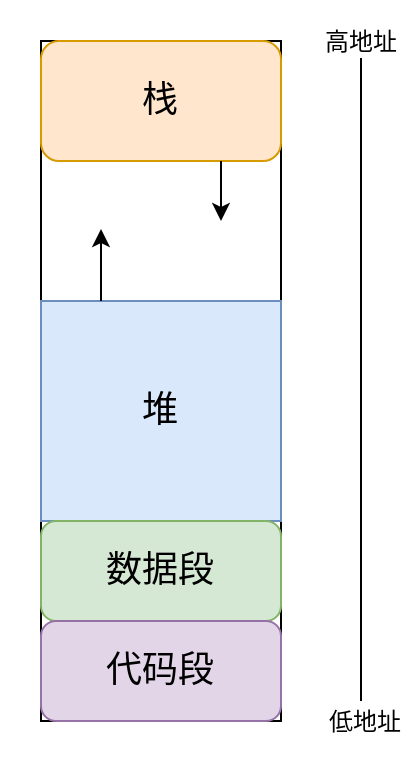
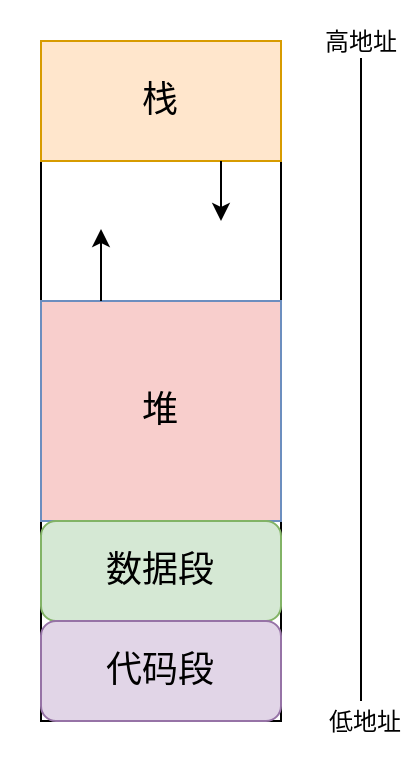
node "栈": shape rounded rectangle -> rectangle
node "堆": fillcolor #dae8fc -> #f8cecc
